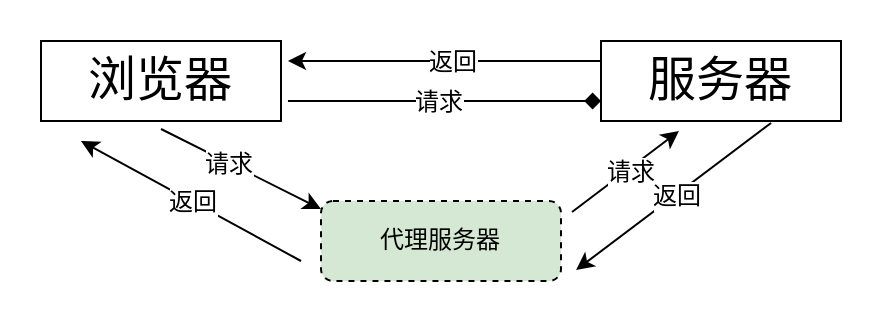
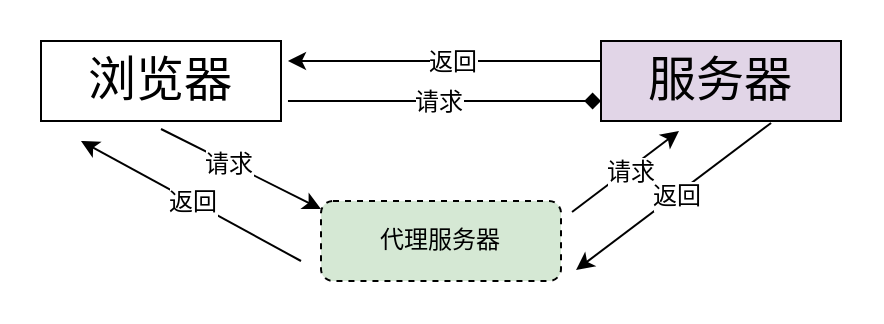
node "服务器": fillcolor #ffffff -> #e1d5e7
